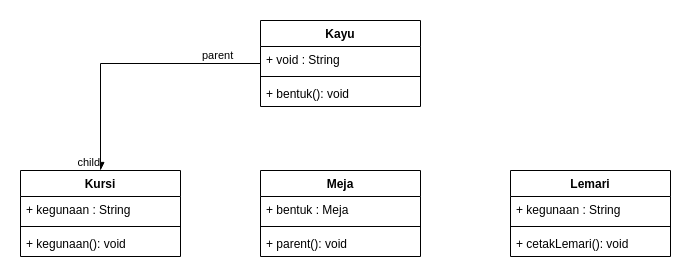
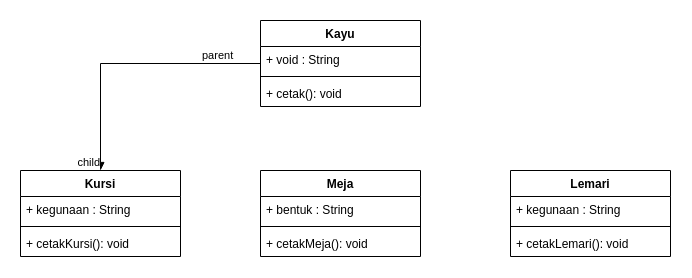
node "+ bentuk(): void": label "+ bentuk(): void" -> "+ cetak(): void"
node "+ bentuk : Meja": label "+ bentuk : Meja" -> "+ bentuk : String"
node "+ kegunaan(): void": label "+ kegunaan(): void" -> "+ cetakKursi(): void"
node "+ parent(): void": label "+ parent(): void" -> "+ cetakMeja(): void"
